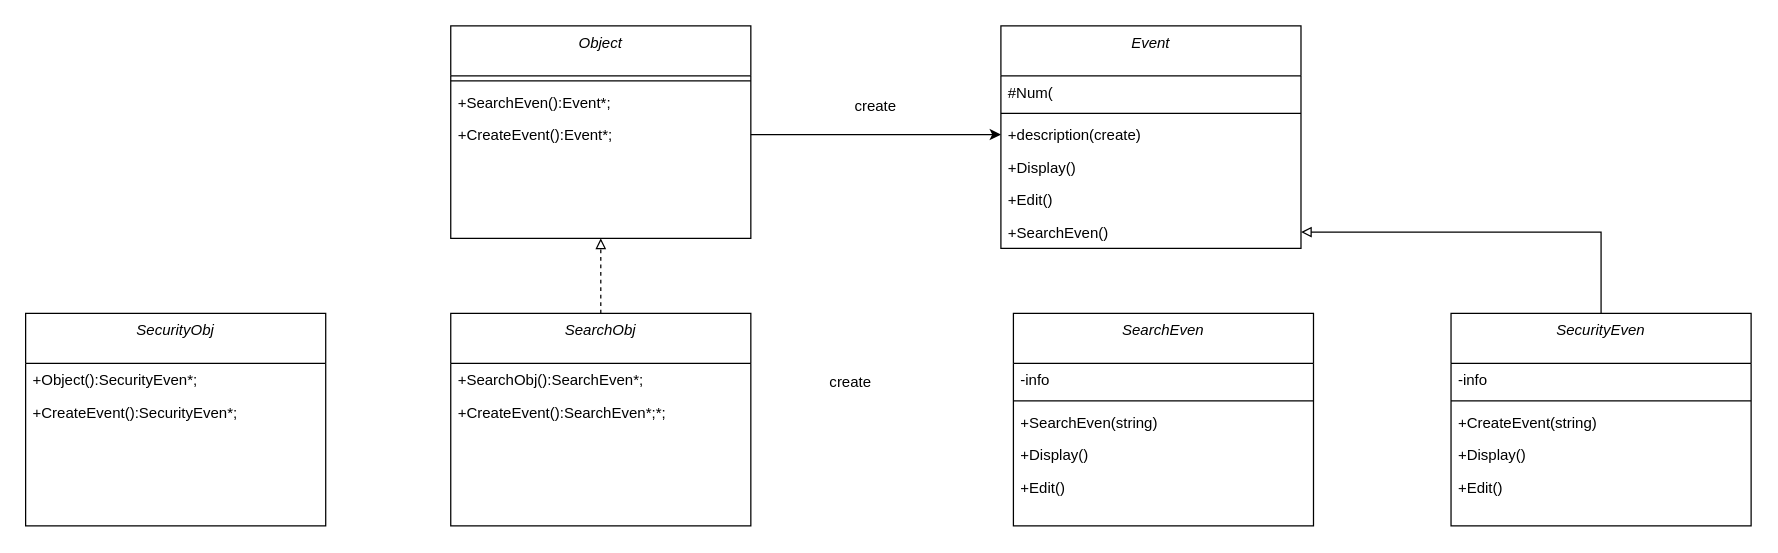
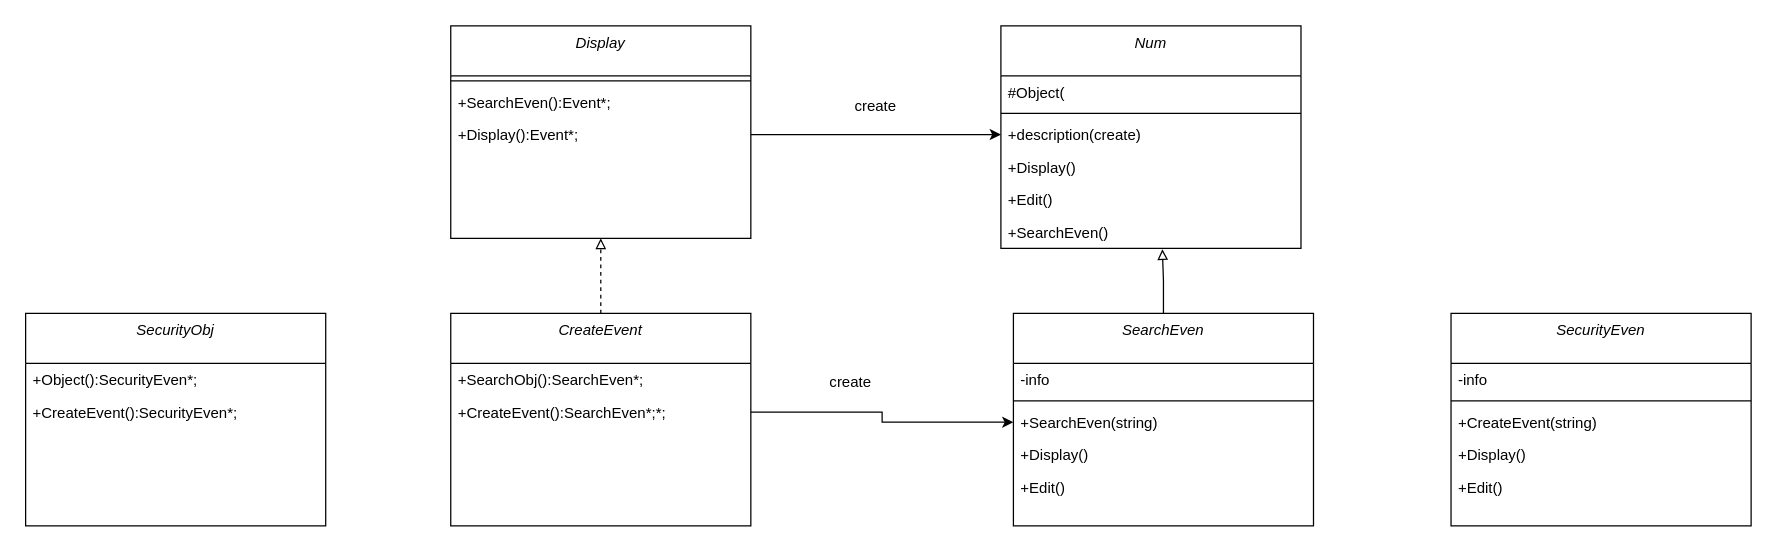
node "Object": label "Object" -> "Display"
node "Event": label "Event" -> "Num"
node "#Num(": label "#Num(" -> "#Object("
node "+CreateEvent():Event*;": label "+CreateEvent():Event*;" -> "+Display():Event*;"
edge "SecurityEven" -> "+SearchEven()": removed
edge "SearchEven" -> "+SearchEven()": added
node "SearchObj": label "SearchObj" -> "CreateEvent"
edge "+CreateEvent():SearchEven*;*;" -> "+SearchEven(string)": added
